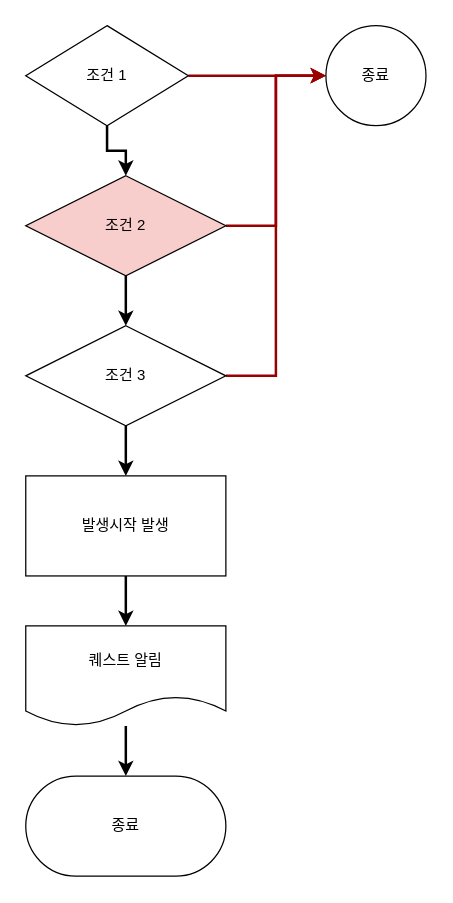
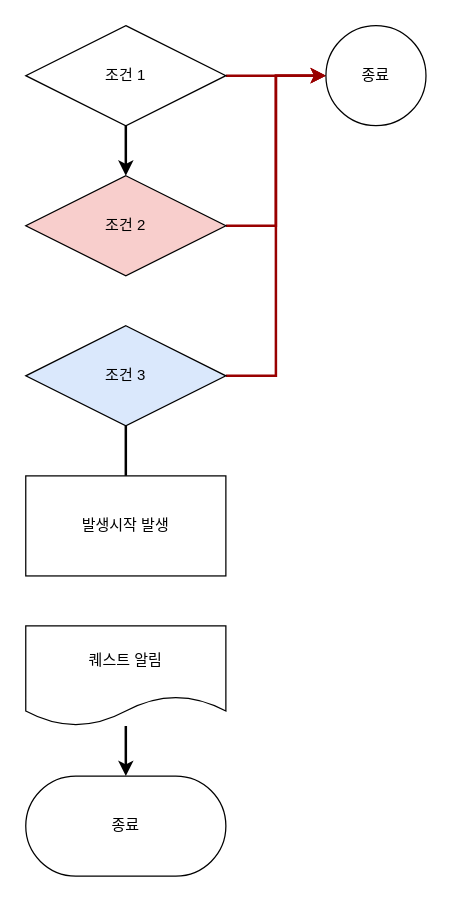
node "조건 1": size 163x100 -> 200x100
edge "조건 2" -> "조건 3": removed
node "조건 3": fillcolor #ffffff -> #dae8fc
edge "조건 3" -> "발생시작 발생": arrowhead classic -> none
edge "발생시작 발생" -> "퀘스트 알림": removed
